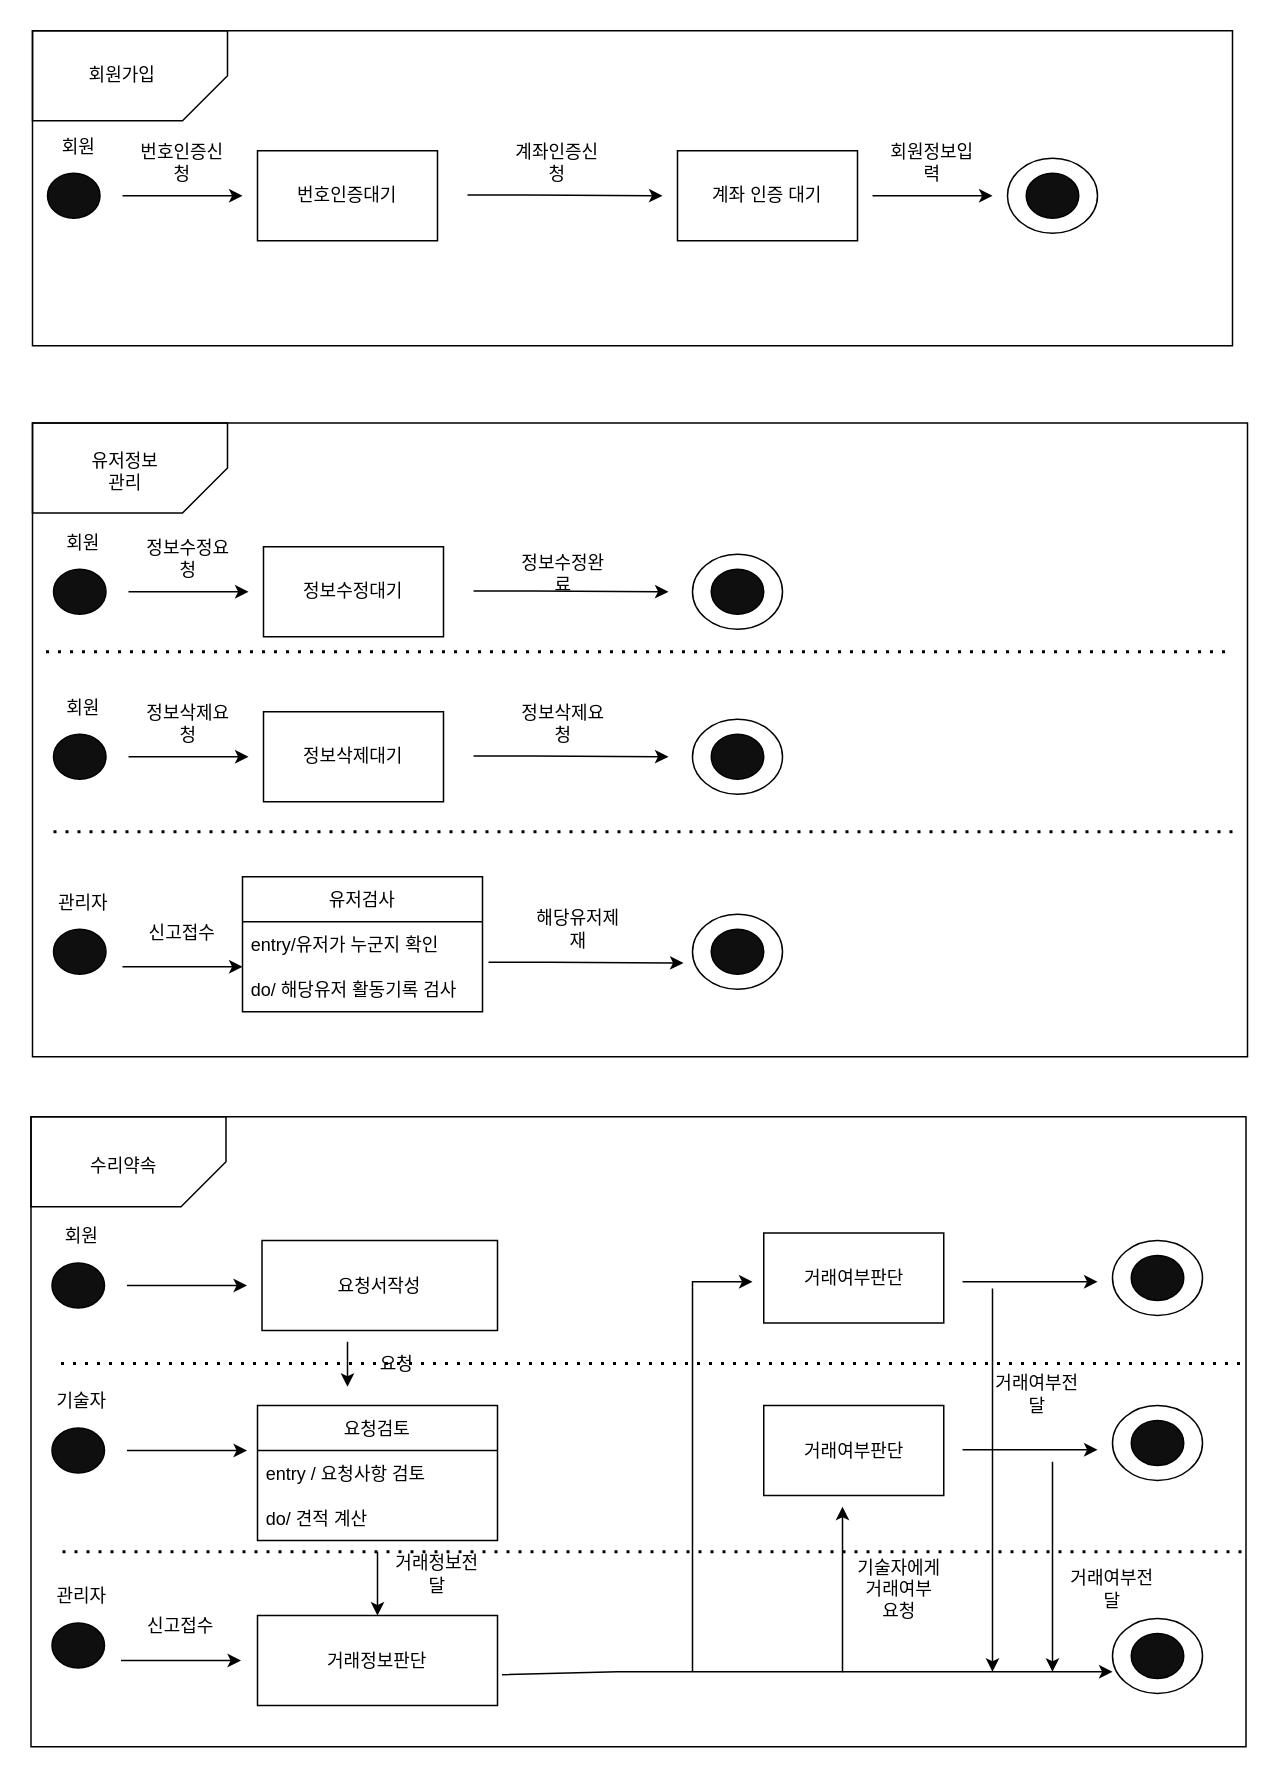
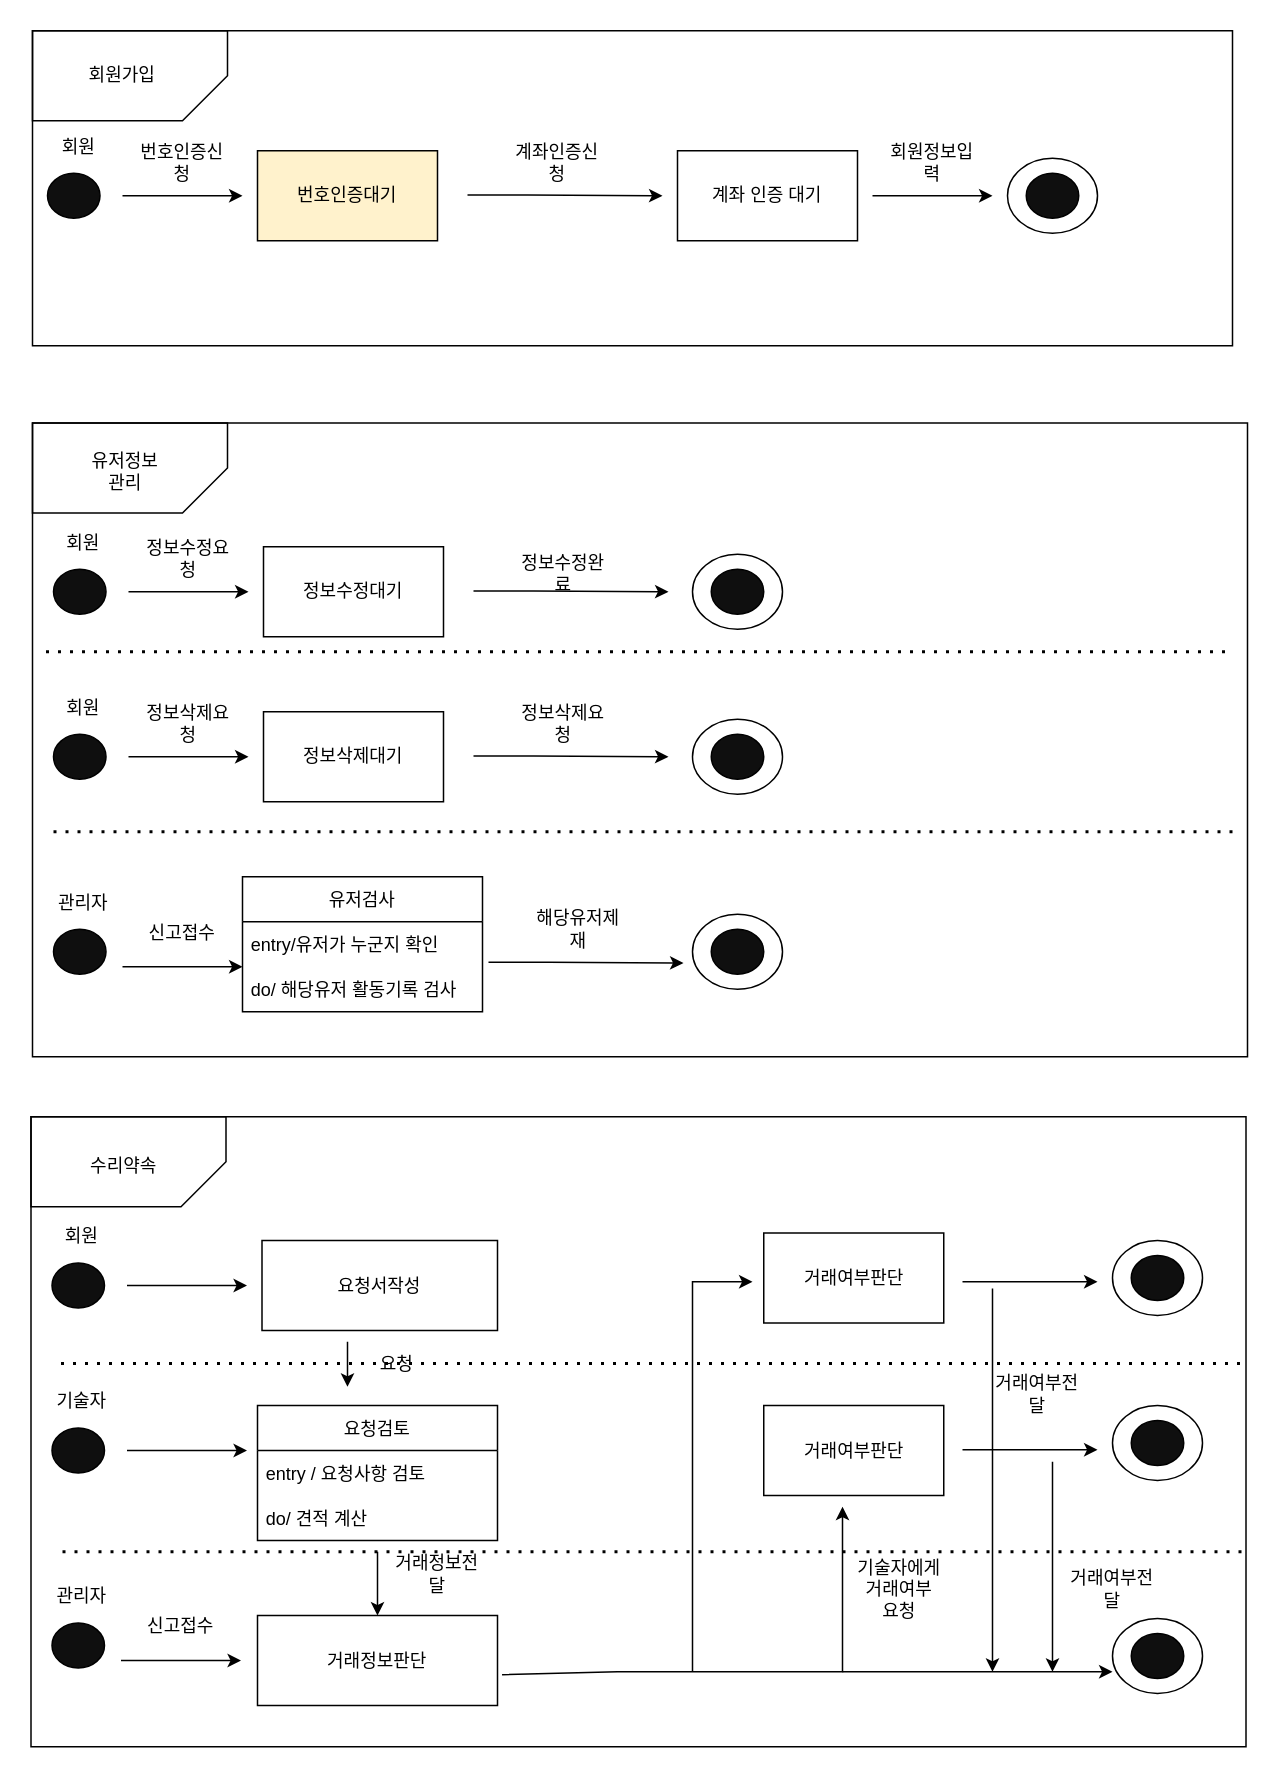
node "번호인증대기": fillcolor #ffffff -> #fff2cc
